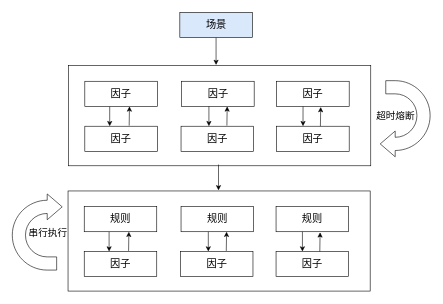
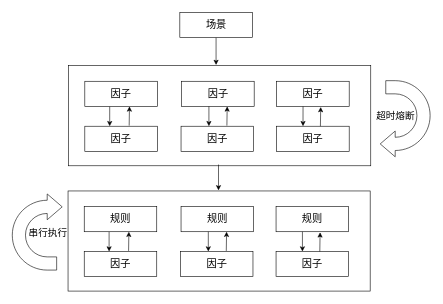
node "场景": fillcolor #dae8fc -> #ffffff
